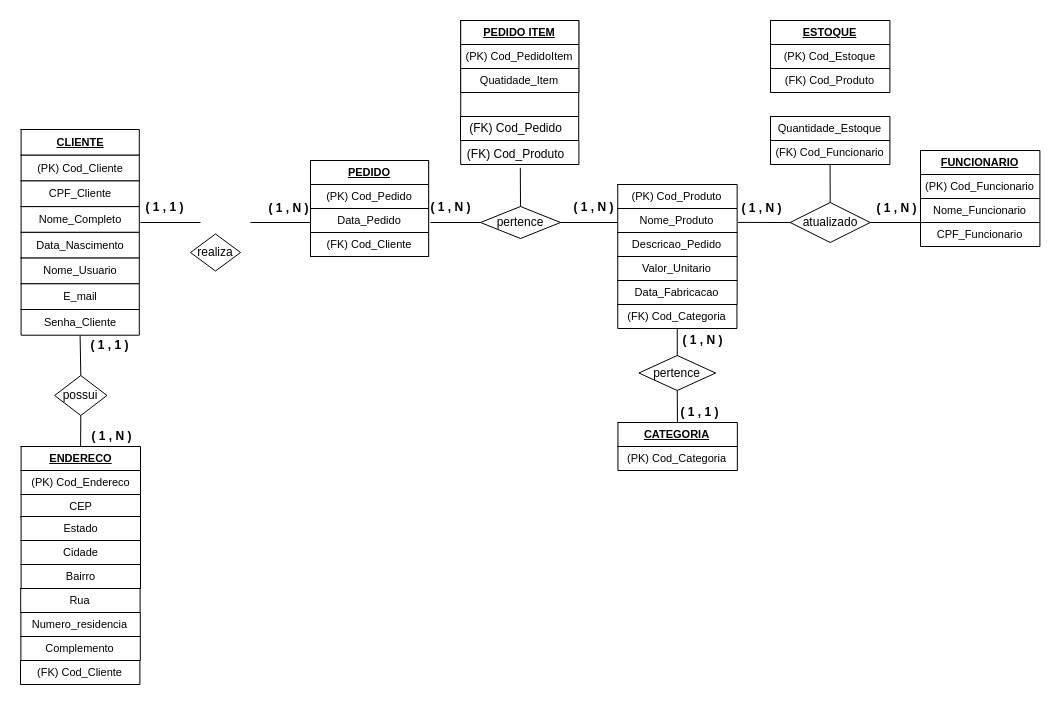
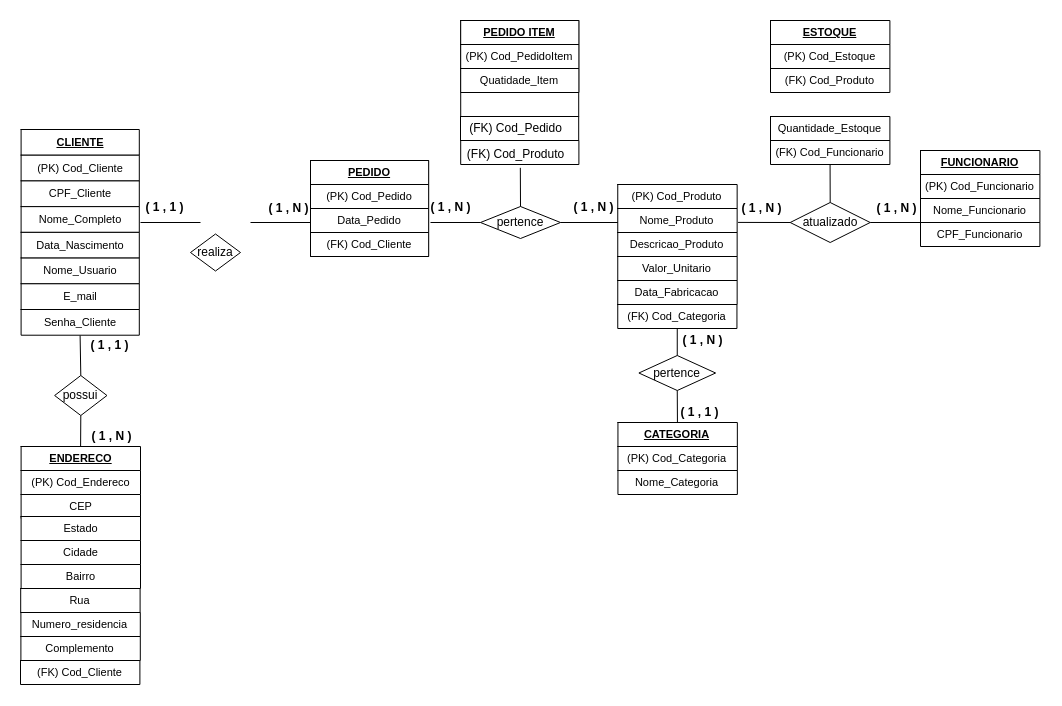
node "Descricao_Pedido": label "Descricao_Pedido" -> "Descricao_Produto"
node "Nome_Categoria": added
